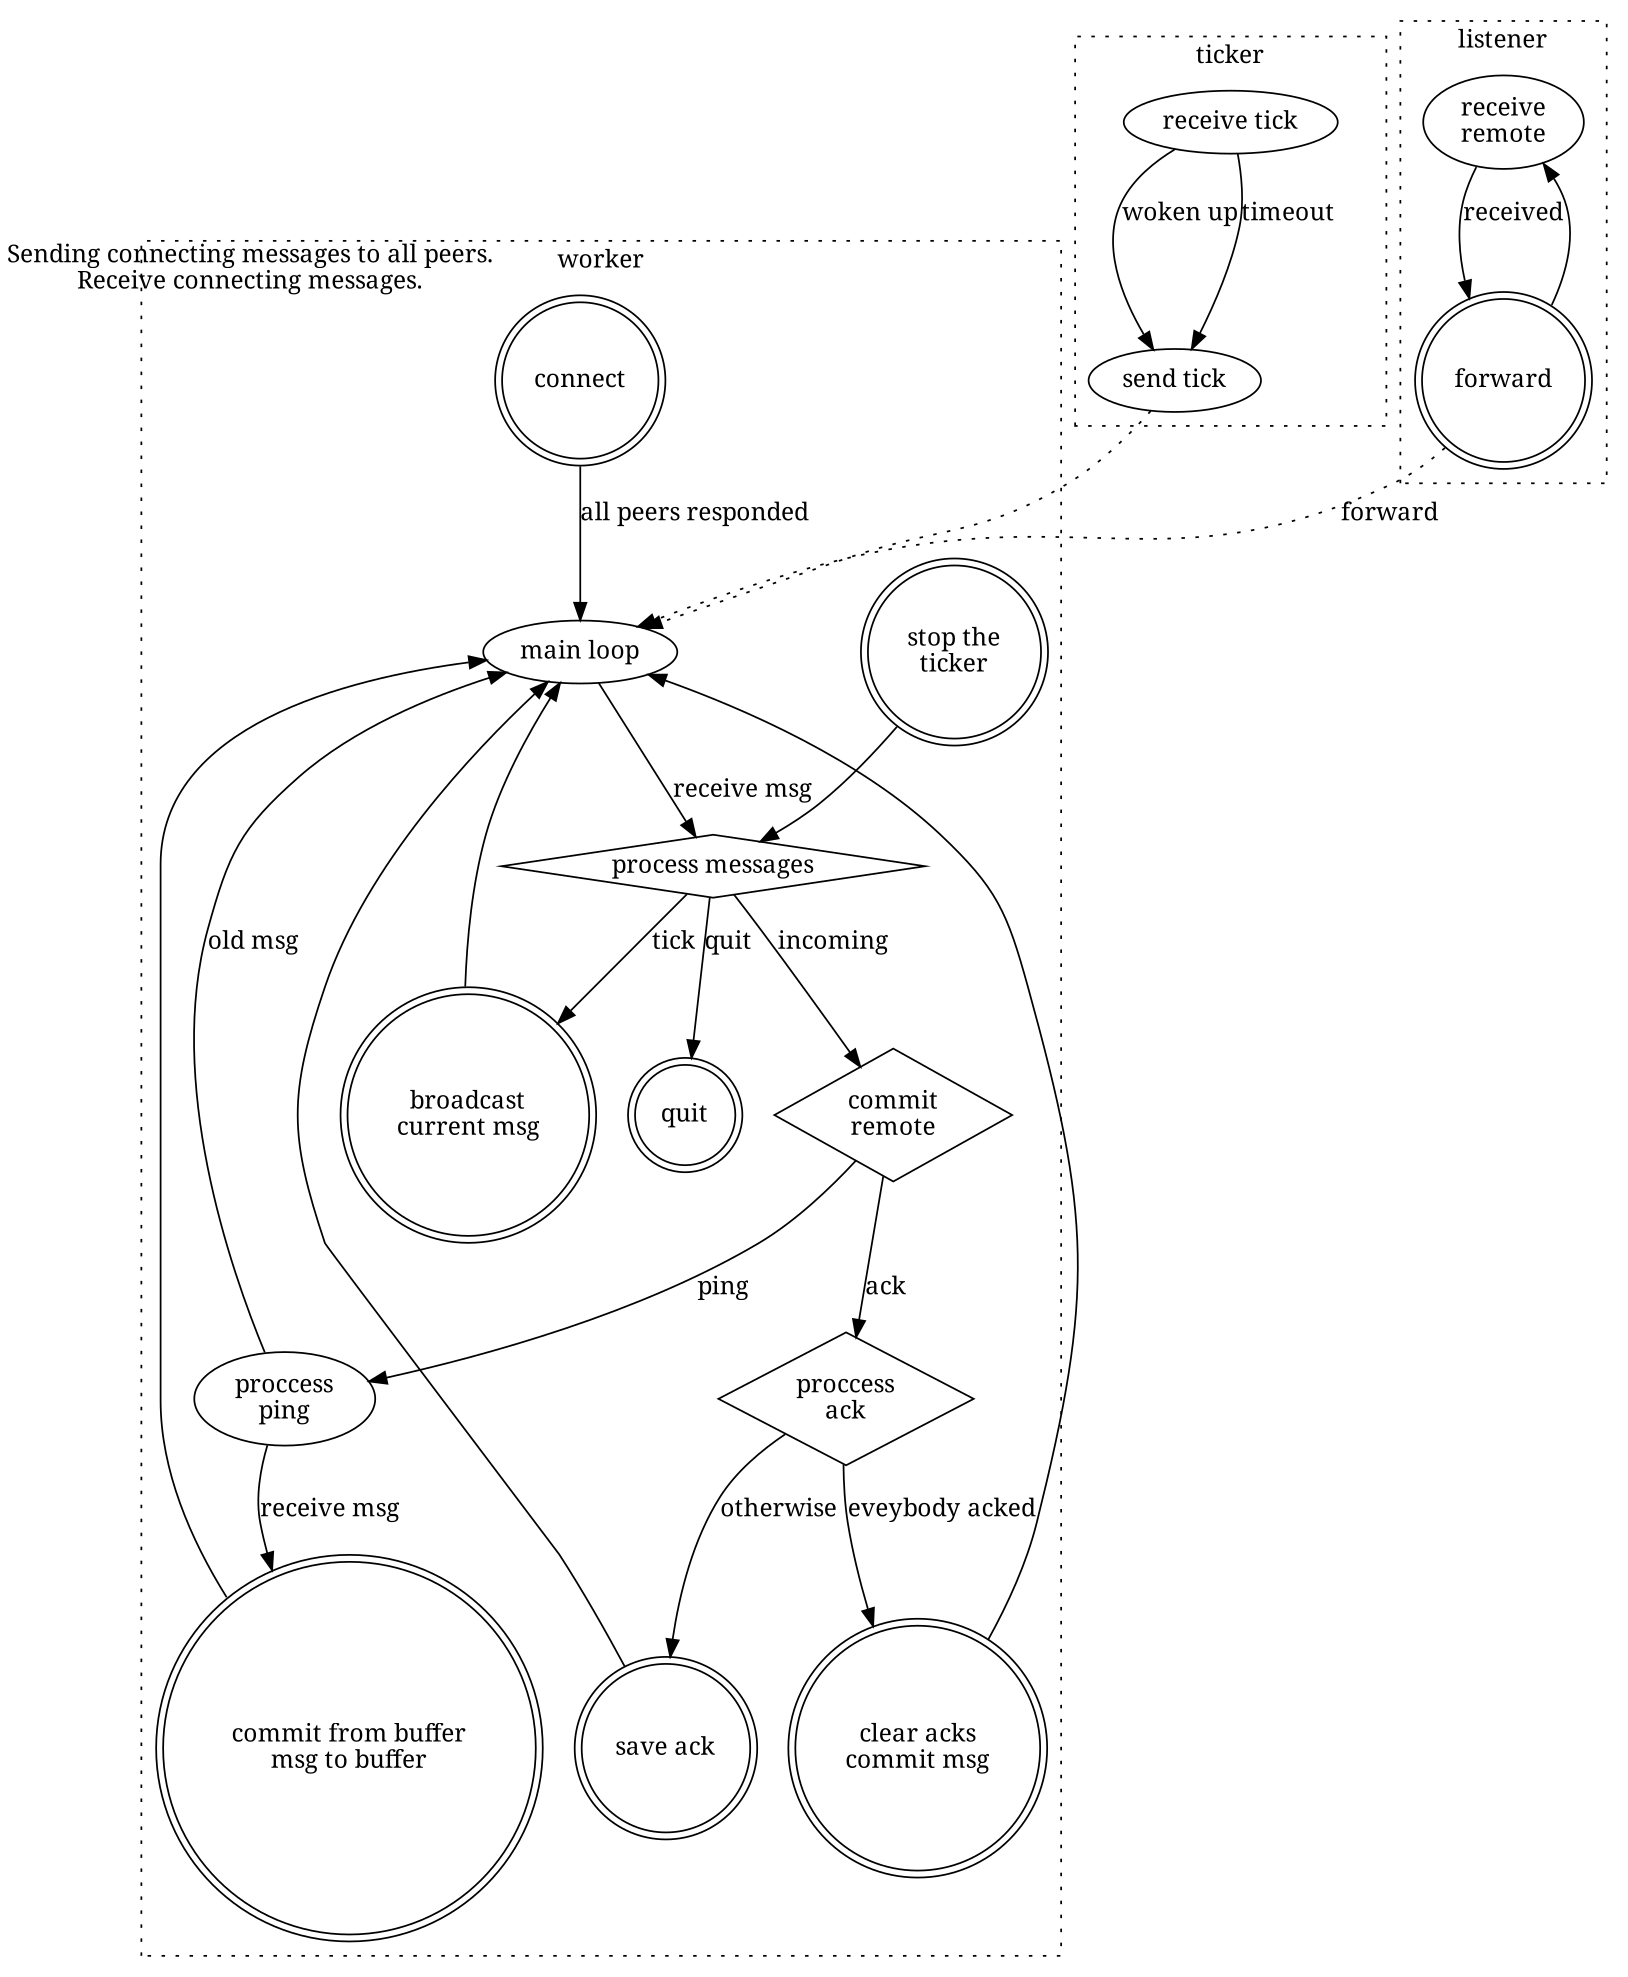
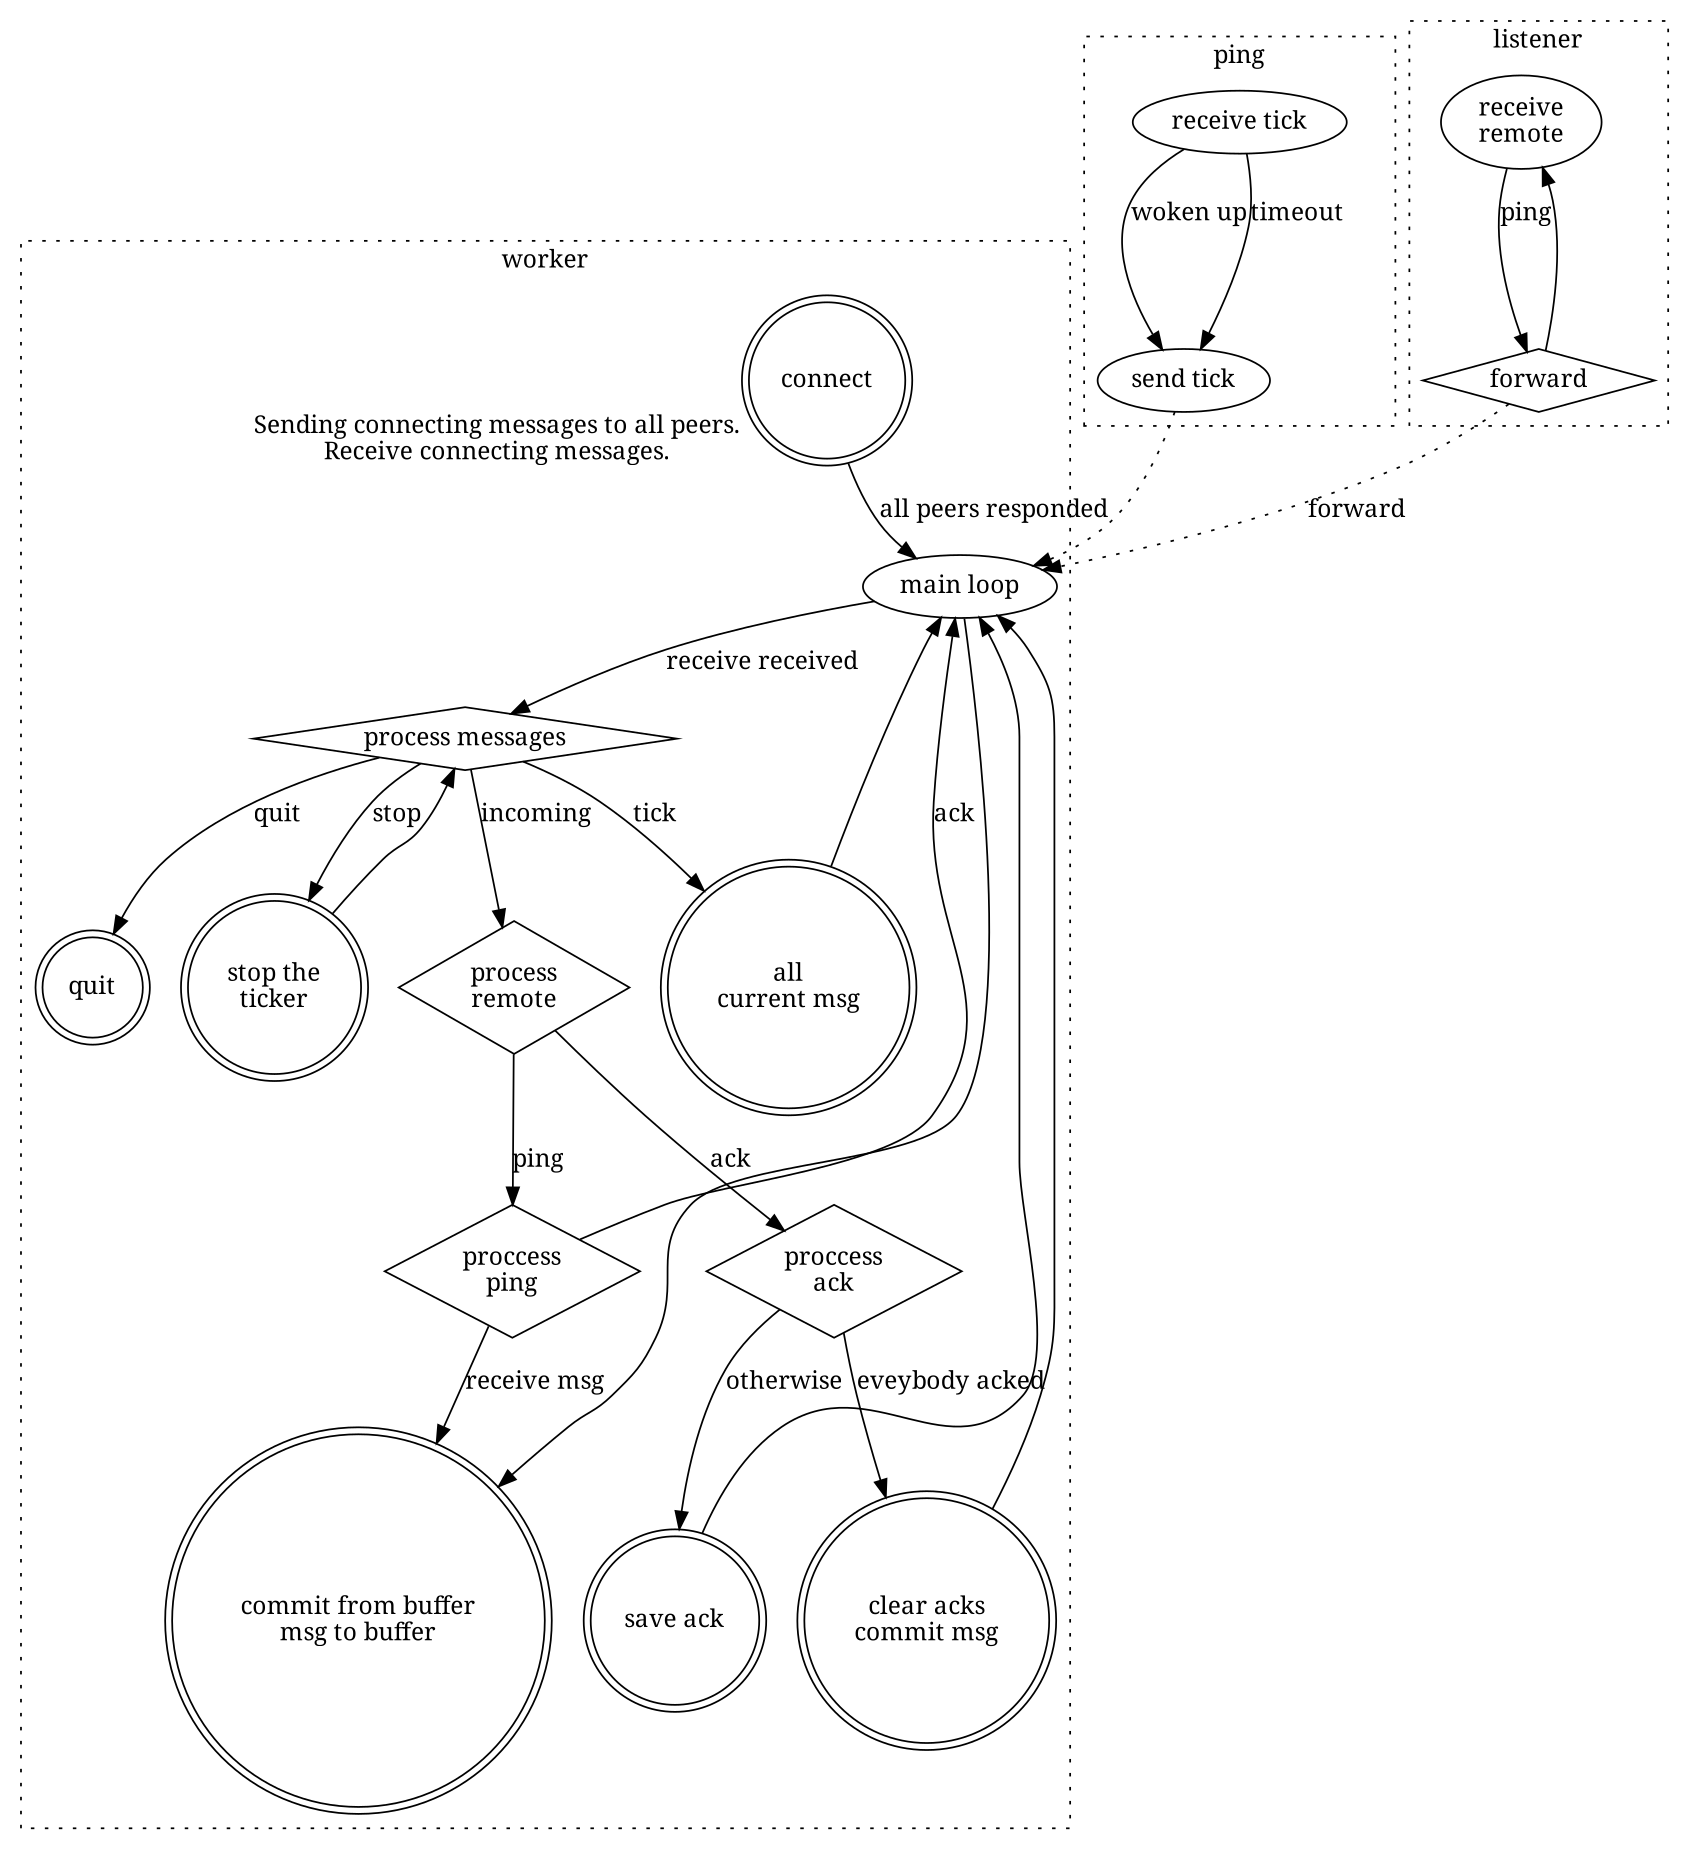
cluster "ticker": label "ticker" -> "ping"
edge "receive remote" -> "forward": label "received" -> "ping"
node "forward": shape doublecircle -> diamond
edge "main loop" -> "process messages": label "receive msg" -> "receive received"
edge "process messages" -> "stop the ticker": added, label "stop"
edge "proccess ping" -> "main loop": label "old msg" -> "ack"
edge "commit from buffer msg to buffer" -> "main loop": reversed
node "broadcast current msg": label "broadcast current msg" -> "all current msg"
node "commit remote": label "commit remote" -> "process remote"
node "proccess ping": shape ellipse -> diamond
